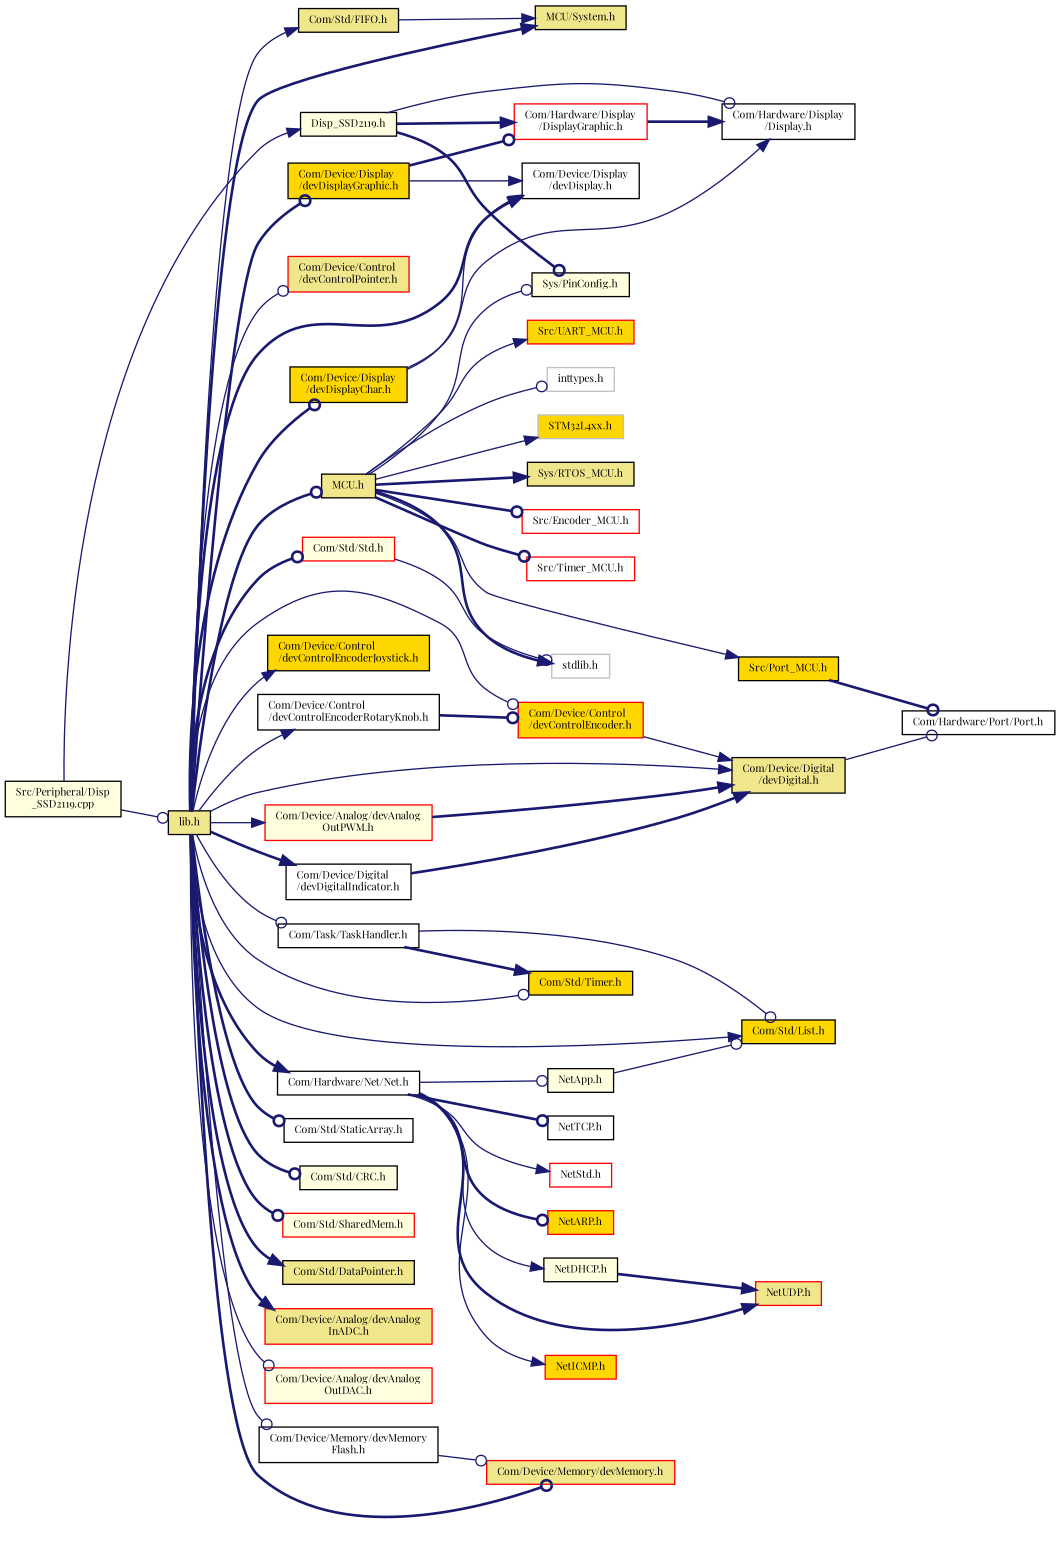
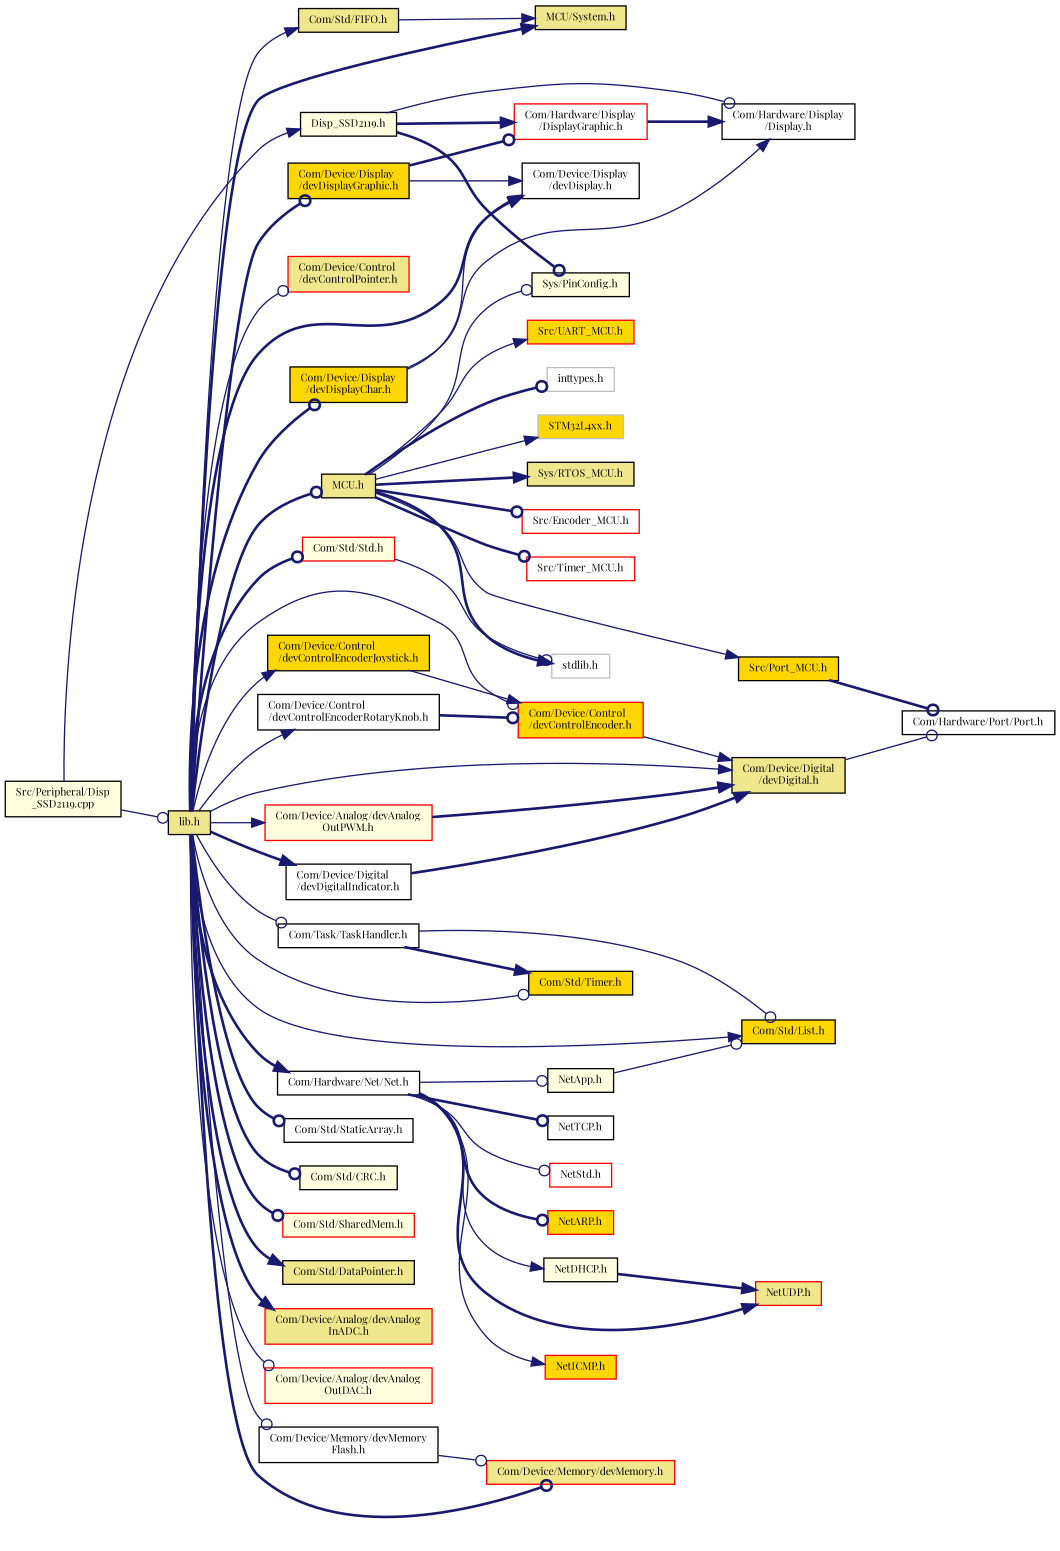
edge "MCU.h" -> "inttypes.h": style solid -> bold
edge "Com/Device/Control /devControlEncoderJoystick.h" -> "Com/Device/Control /devControlEncoder.h": added
edge "Com/Hardware/Net/Net.h" -> "NetStd.h": arrowhead normal -> odot
